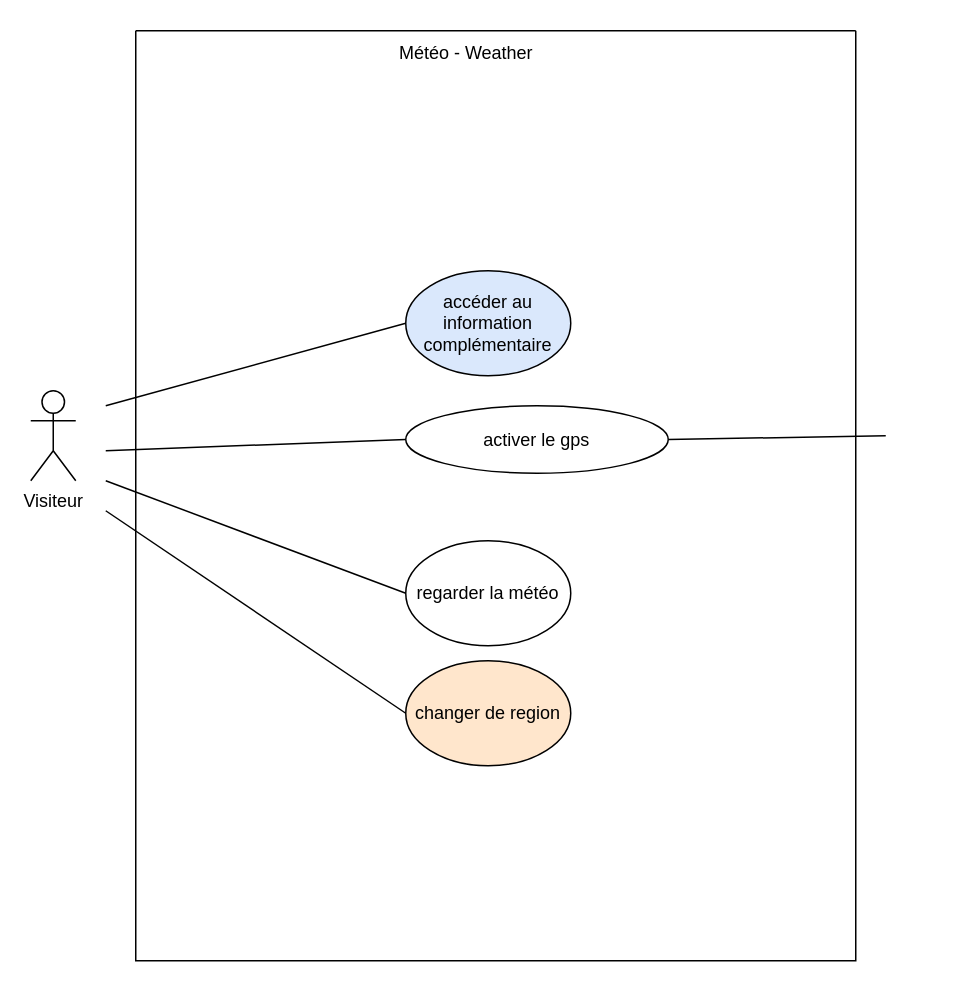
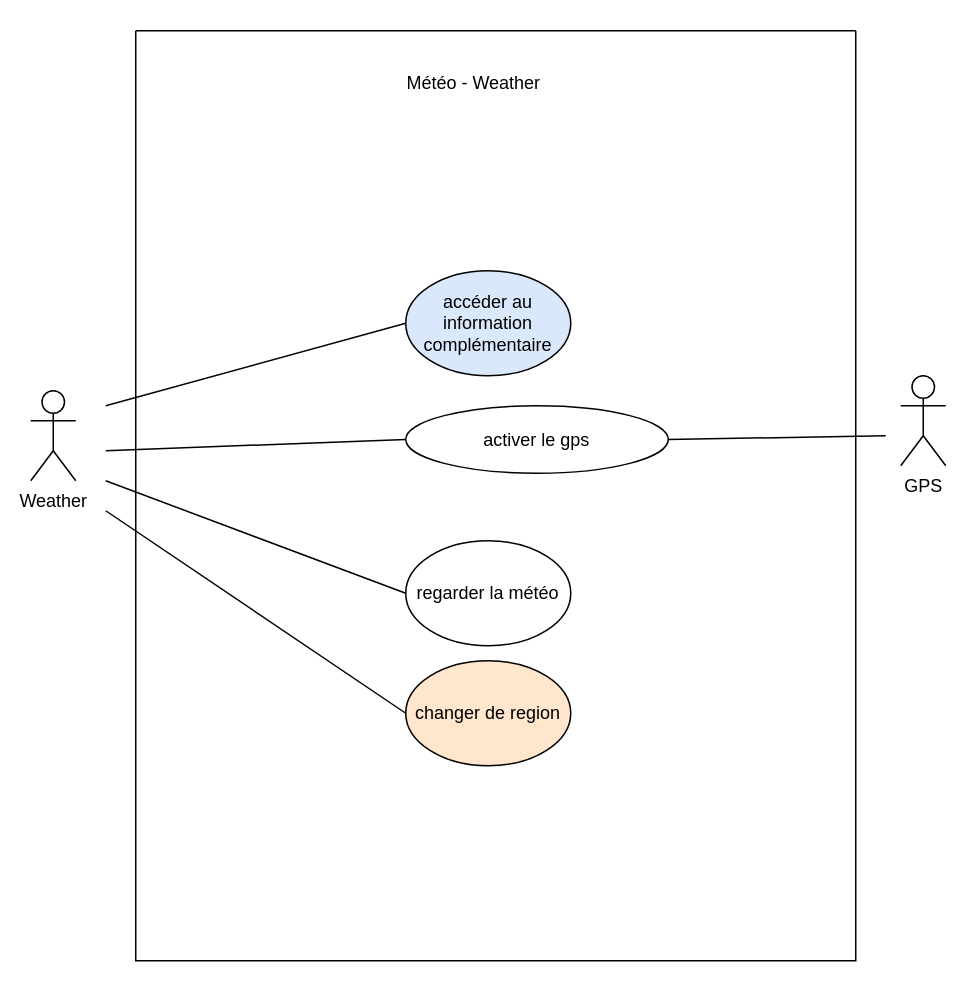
node "Météo - Weather": moved (466, 53) -> (473, 83)
node "GPS": added
node "Visiteur": label "Visiteur" -> "Weather"
